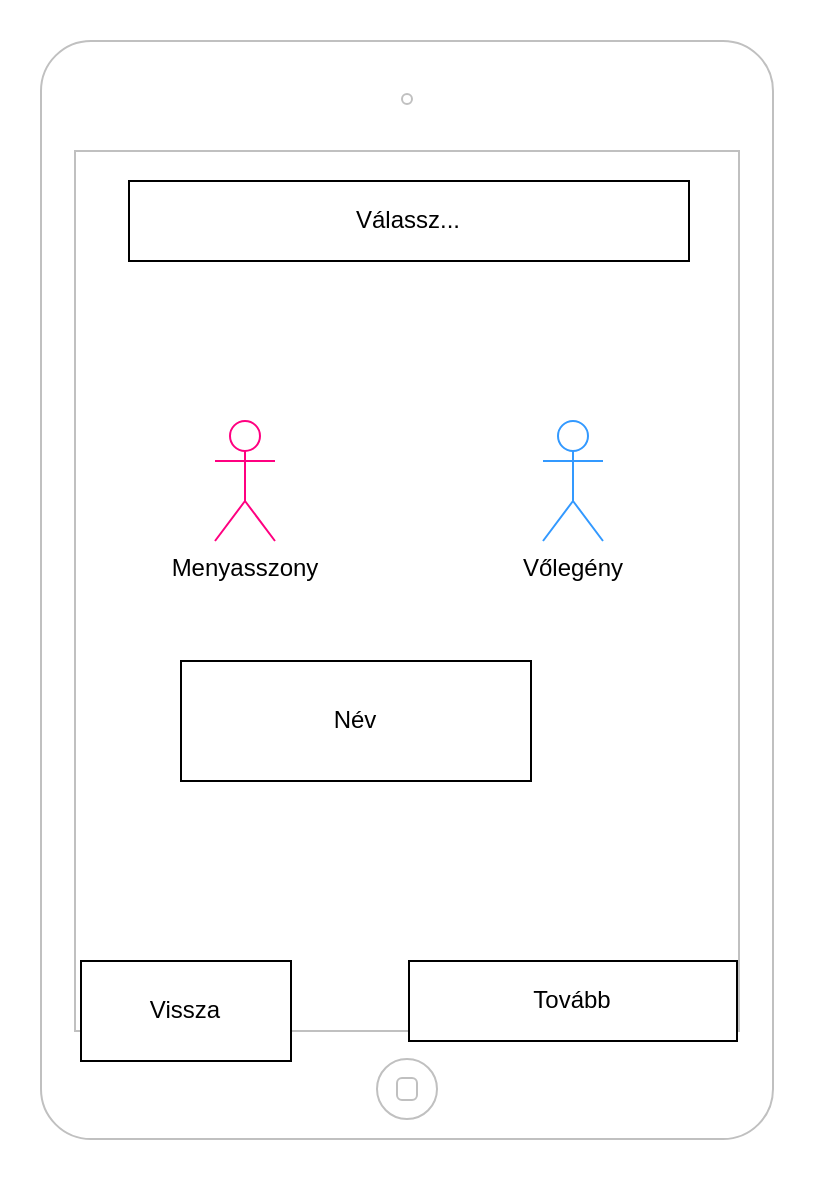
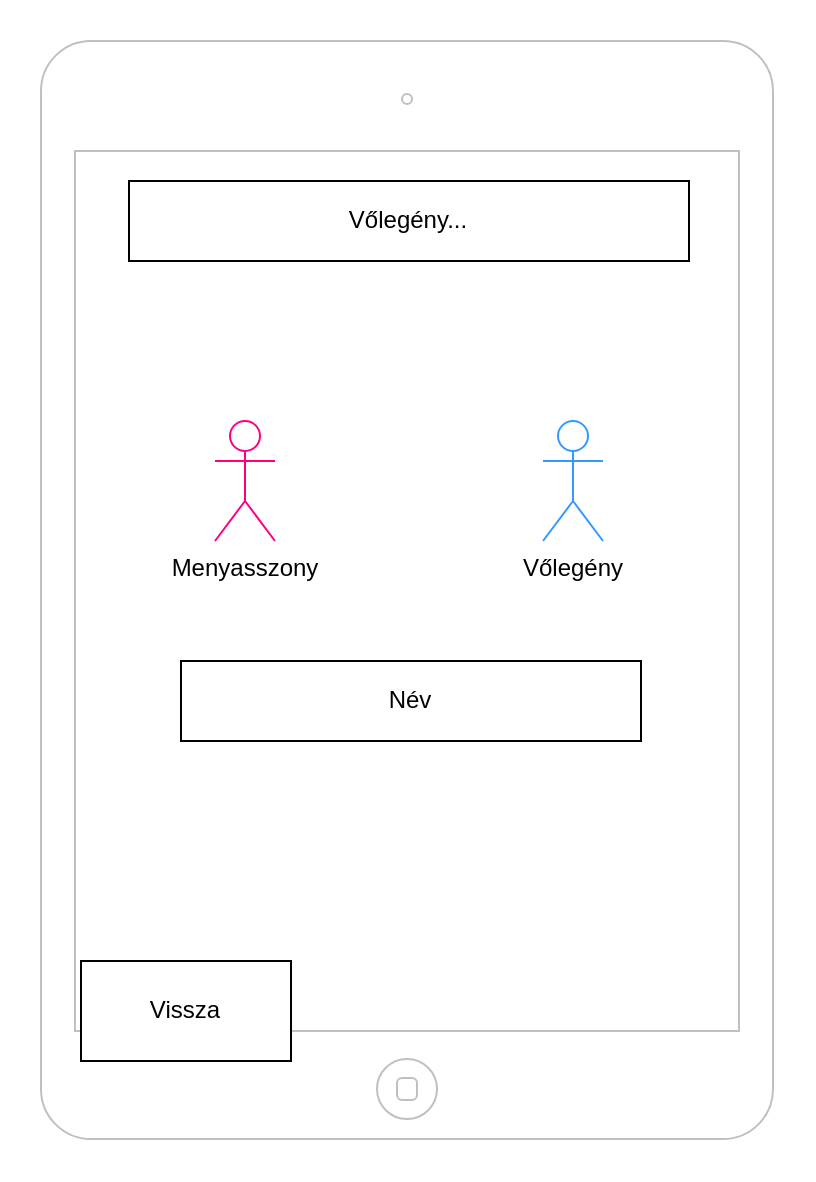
node "Válassz...": label "Válassz..." -> "Vőlegény..."
node "Név": size 350x120 -> 460x80
node "Tovább": removed
